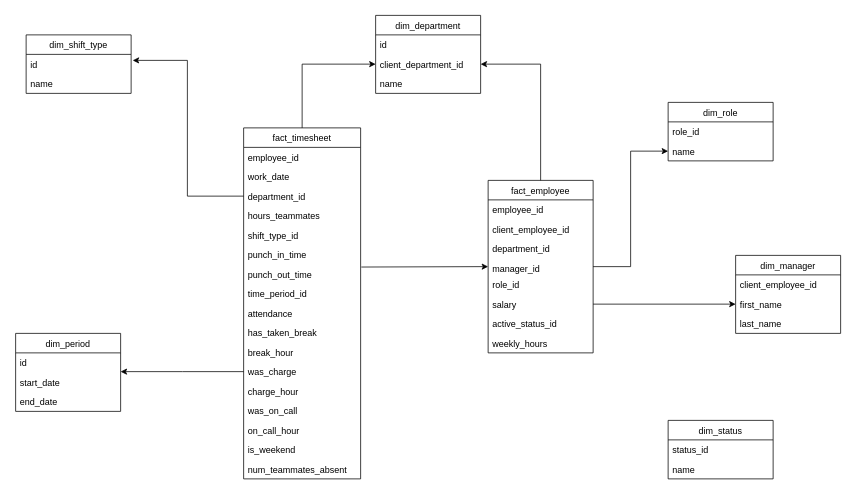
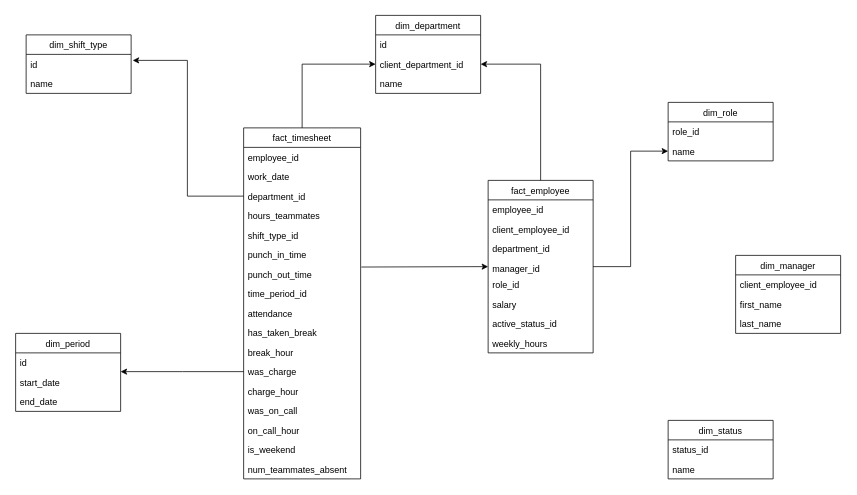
edge "salary" -> "first_name": removed
